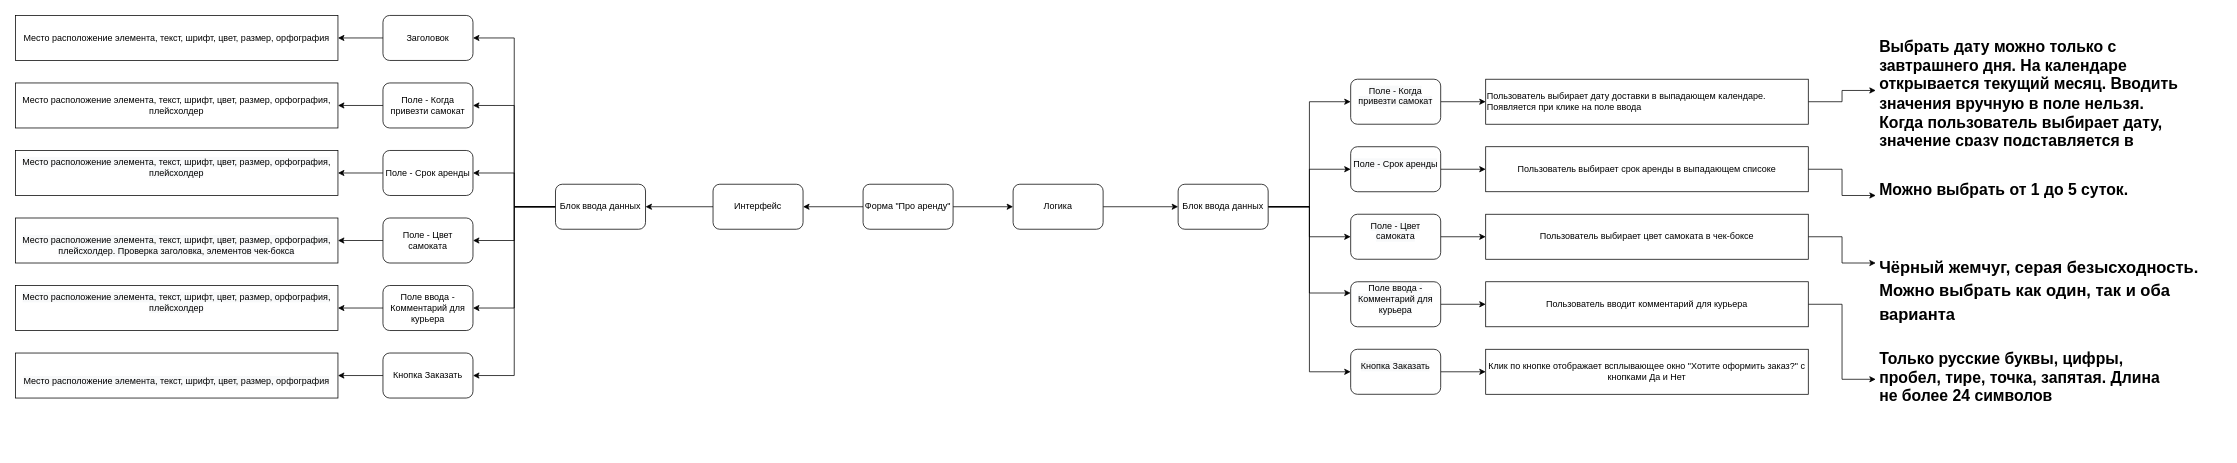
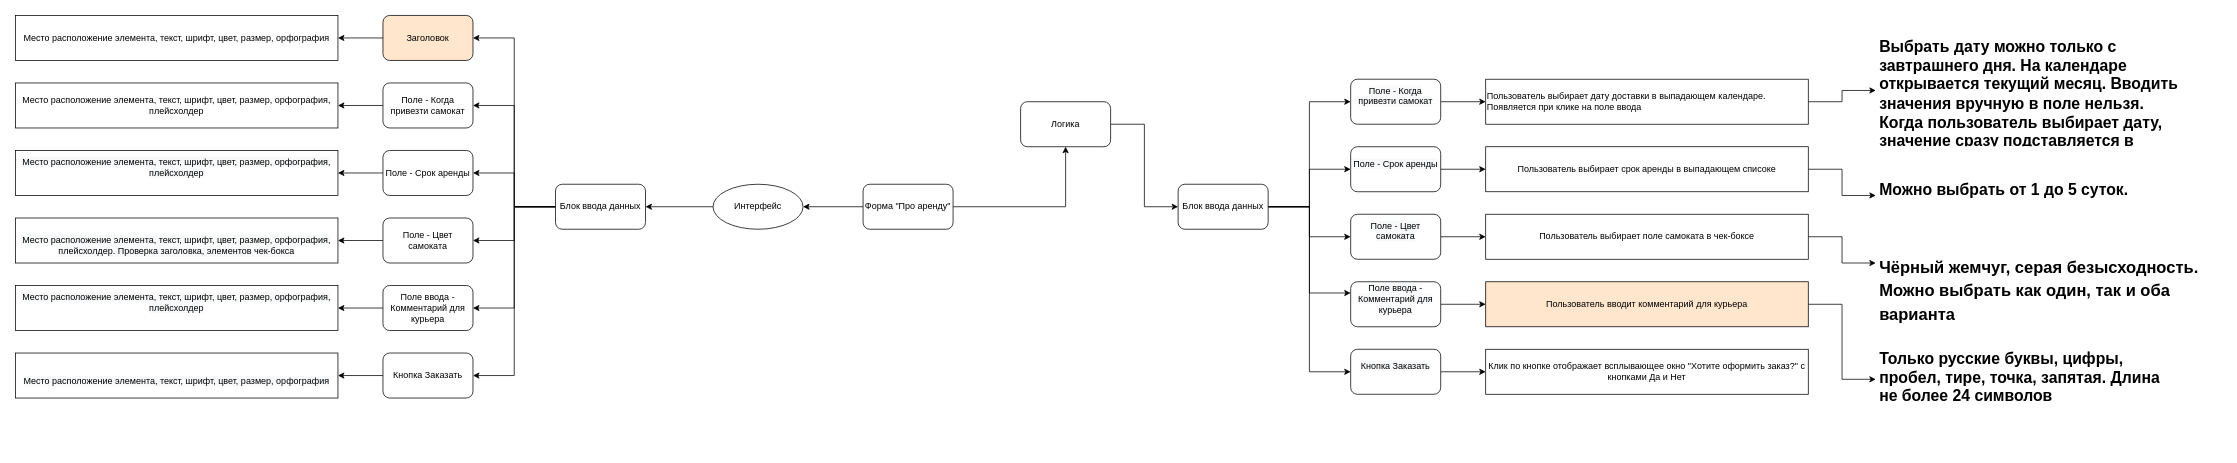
node "Заголовок": fillcolor #ffffff -> #ffe6cc
node "Интерфейс": shape rounded rectangle -> ellipse
node "Логика": moved (1058, 207) -> (1065, 124)
node "Пользователь выбирает цвет самоката в чек-боксе": label "Пользователь выбирает цвет самоката в чек-боксе" -> "Пользователь выбирает поле самоката в чек-боксе"
node "Пользователь вводит комментарий для курьера": fillcolor #ffffff -> #ffe6cc
